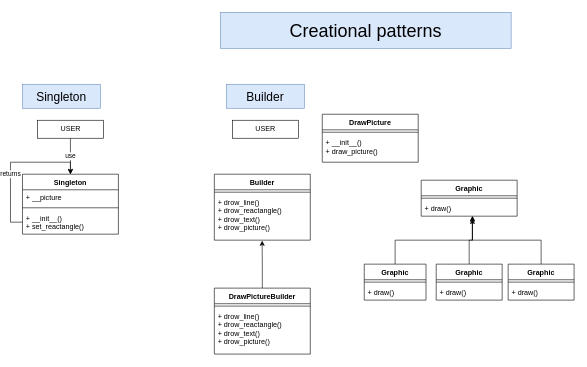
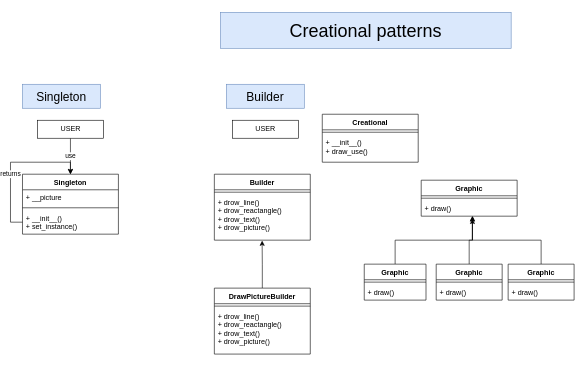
node "DrawPicture": label "DrawPicture" -> "Creational"
node "+ __init__() + draw_picture()": label "+ __init__() + draw_picture()" -> "+ __init__() + draw_use()"
node "+ __init__() + set_reactangle()": label "+ __init__() + set_reactangle()" -> "+ __init__() + set_instance()"
